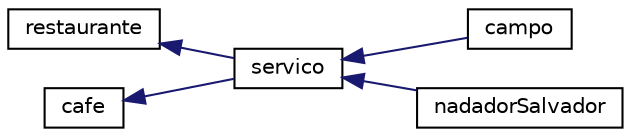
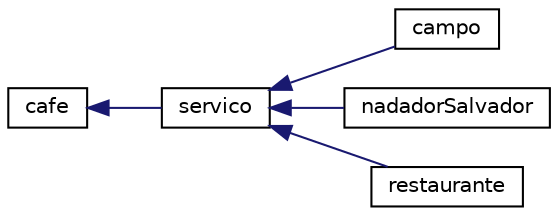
edge "servico" -> "restaurante": reversed
